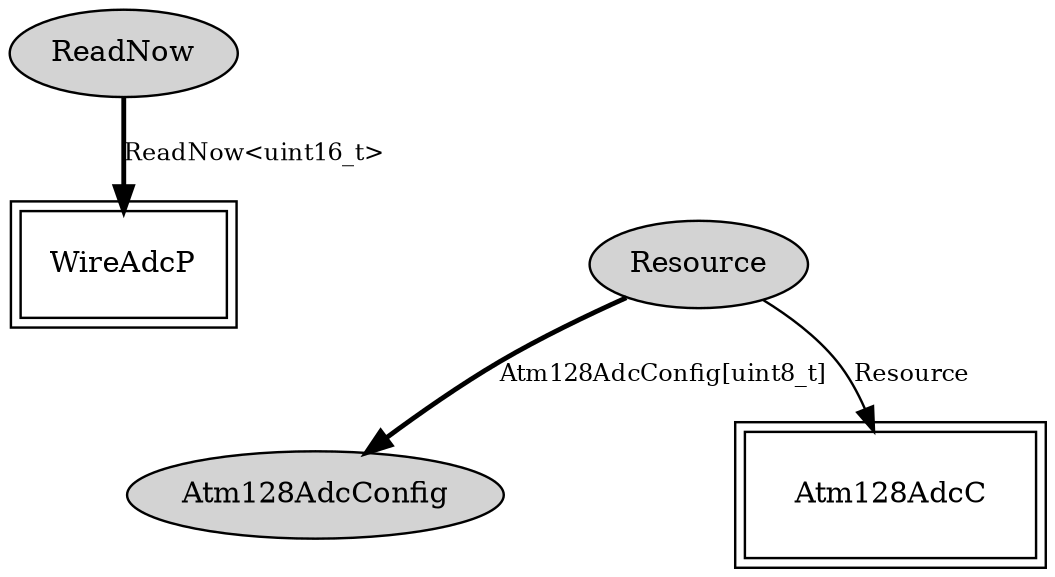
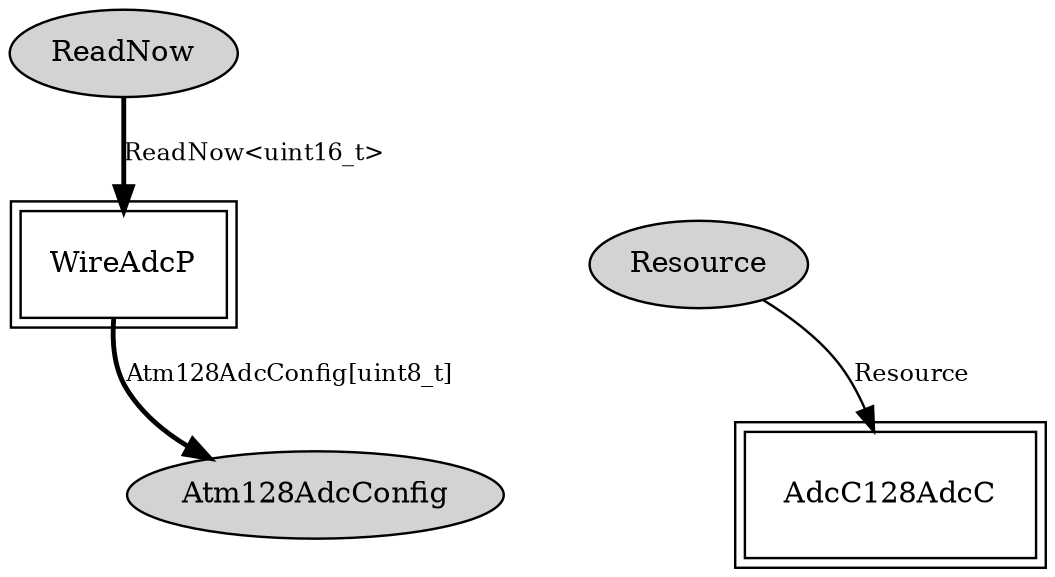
edge "Resource" -> "Atm128AdcConfig": now "WireAdcP" -> "Atm128AdcConfig"
node "Atm128AdcC": label "Atm128AdcC" -> "AdcC128AdcC"
